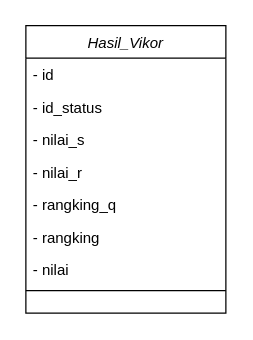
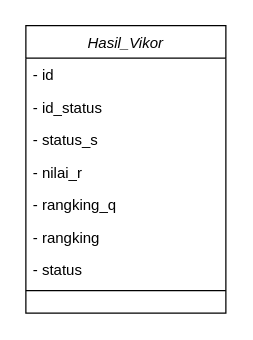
node "- nilai_s": label "- nilai_s" -> "- status_s"
node "- nilai": label "- nilai" -> "- status"
